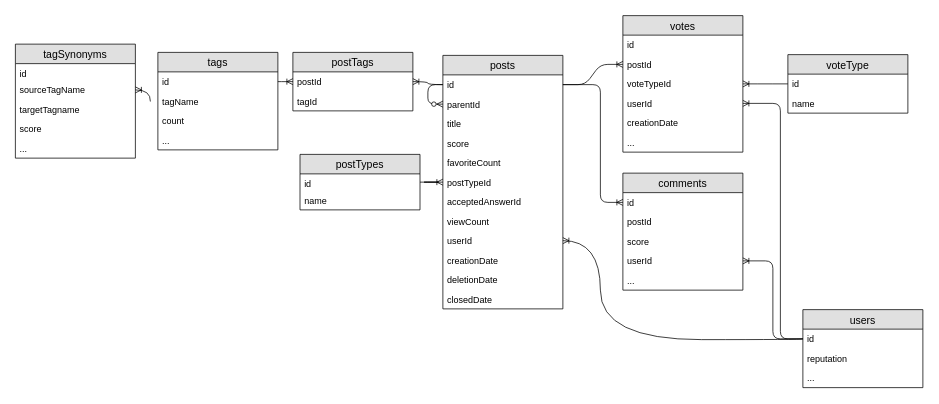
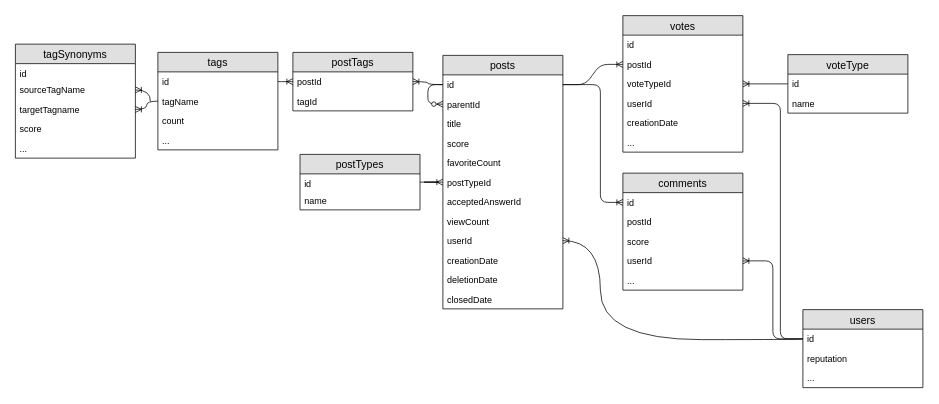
edge "tagName" -> "targetTagname": added
